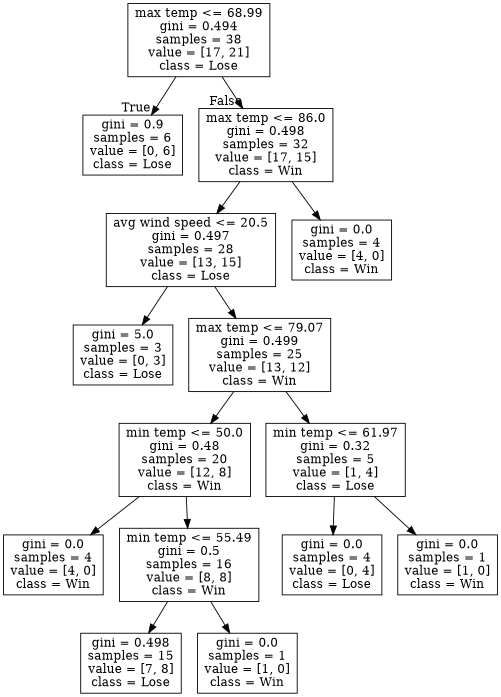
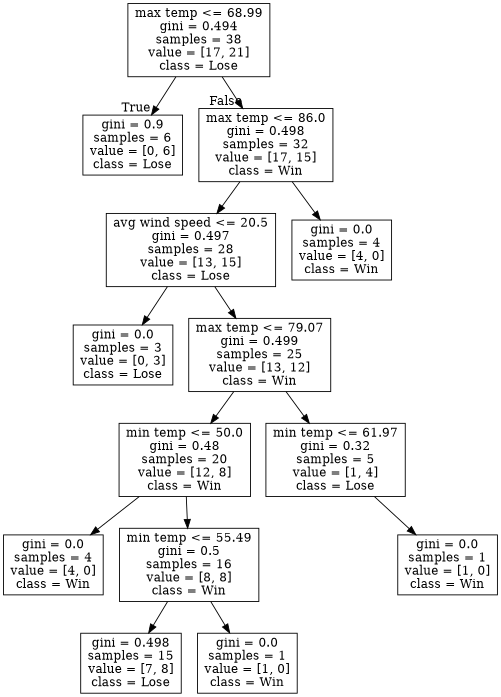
node "gini = 5.0 samples = 3 value = [0, 3] class = Lose": label "gini = 5.0 samples = 3 value = [0, 3] class = Lose" -> "gini = 0.0 samples = 3 value = [0, 3] class = Lose"
node "gini = 0.0 samples = 4 value = [0, 4] class = Lose": removed
